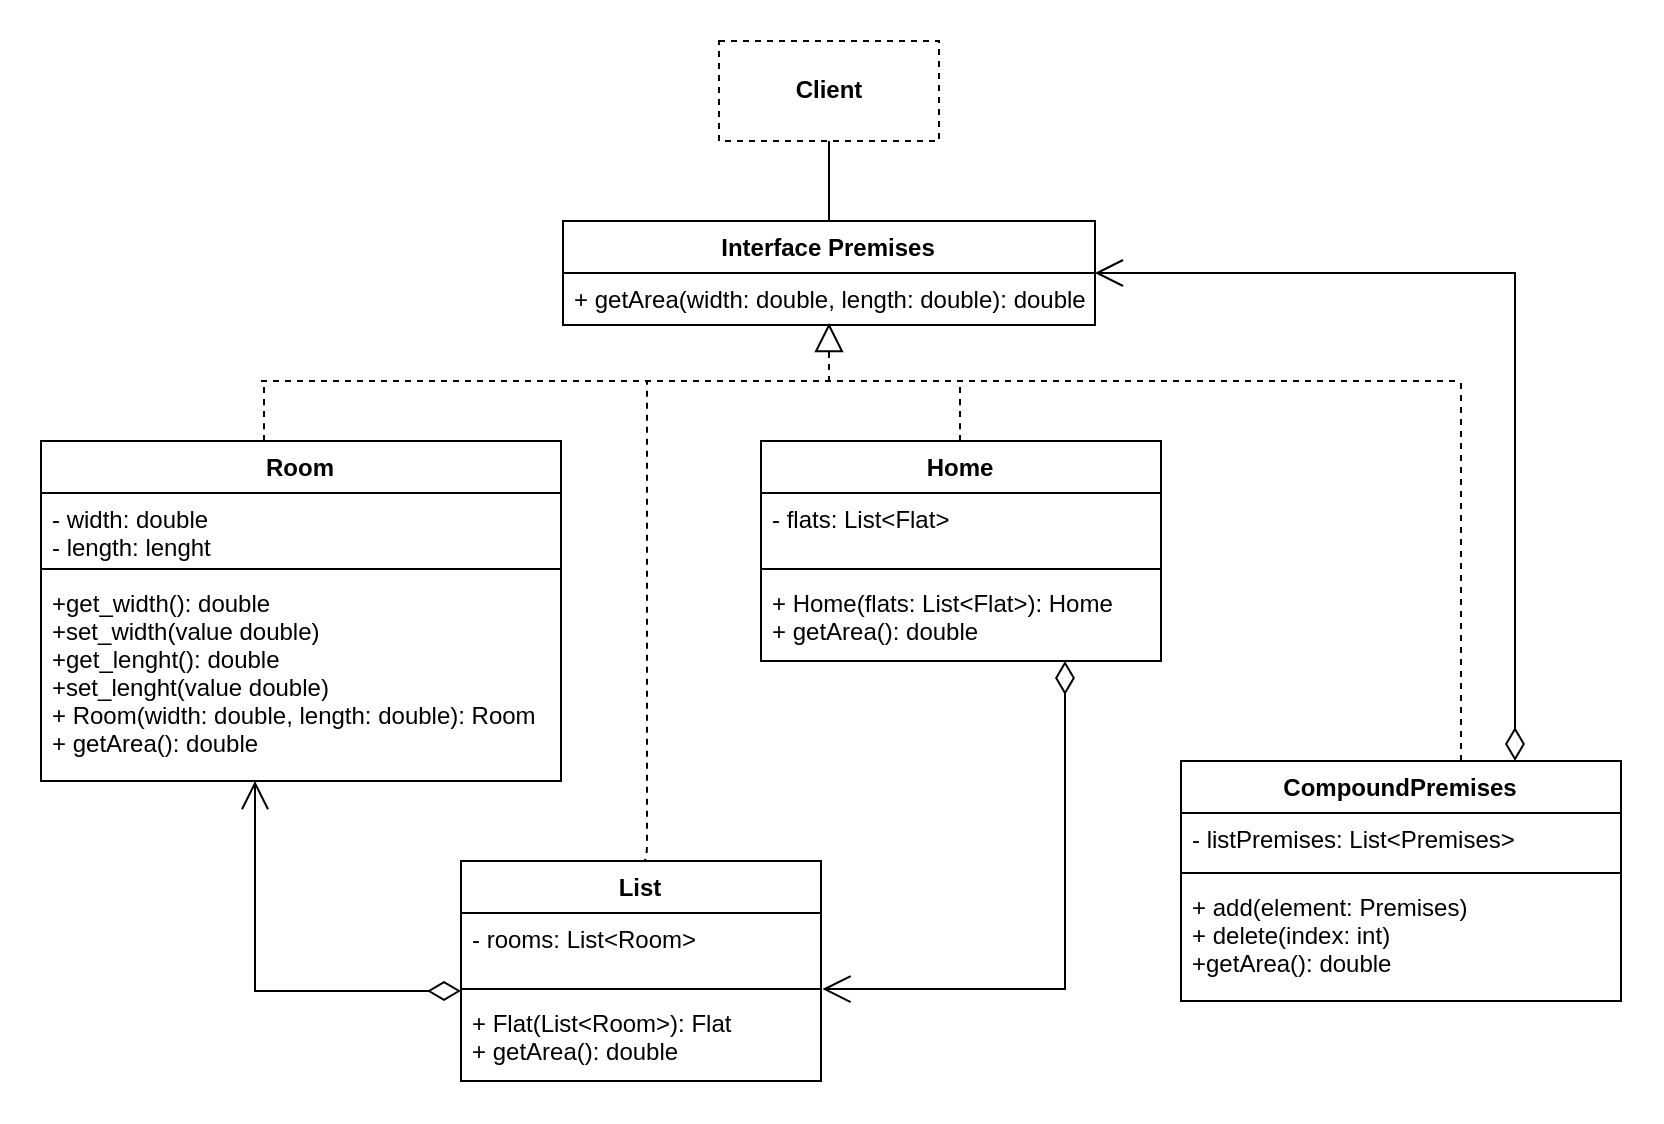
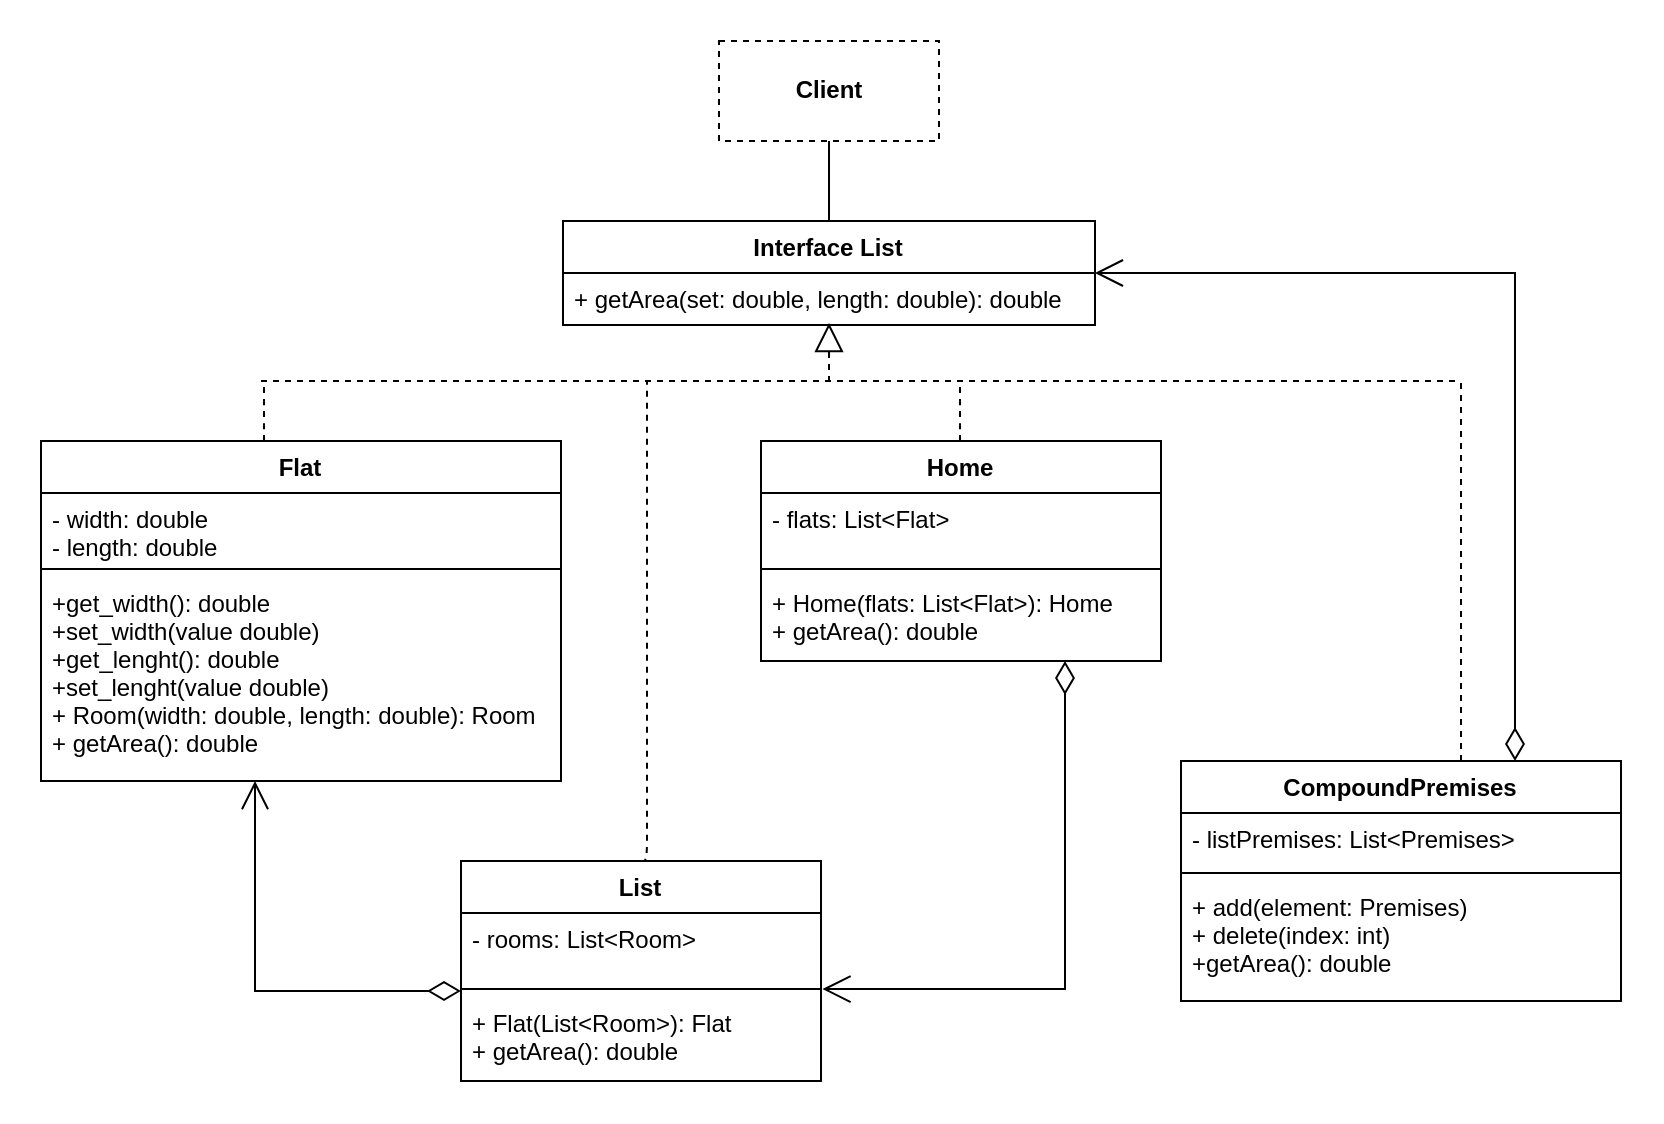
node "Interface Premises": label "Interface Premises" -> "Interface List"
node "+ getArea(width: double, length: double): double": label "+ getArea(width: double, length: double): double" -> "+ getArea(set: double, length: double): double"
node "Room": label "Room" -> "Flat"
node "- width: double - length: lenght": label "- width: double - length: lenght" -> "- width: double - length: double"
